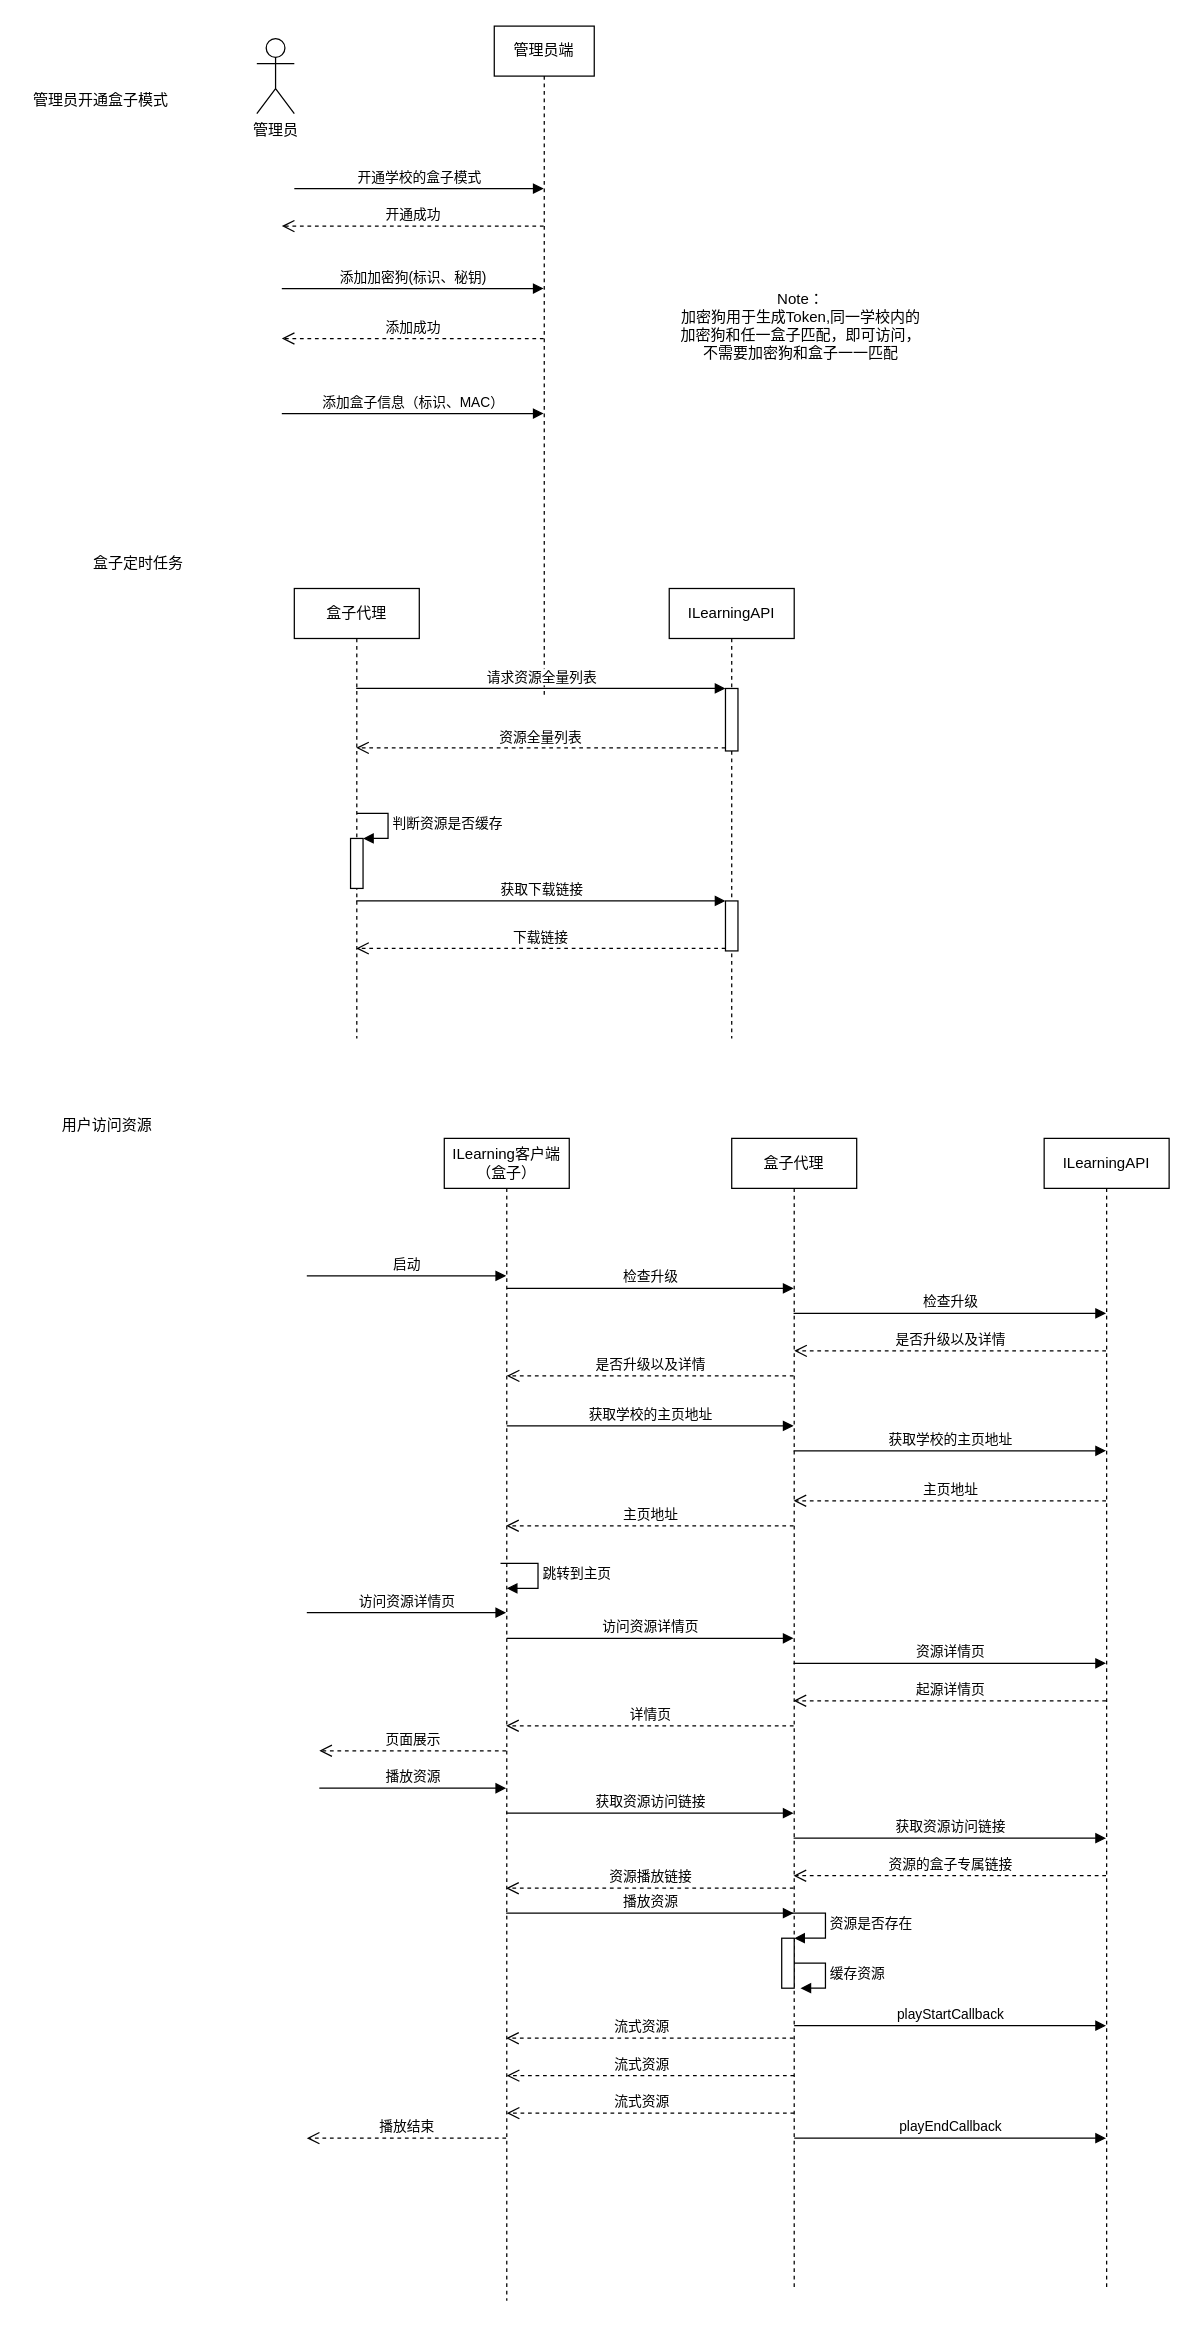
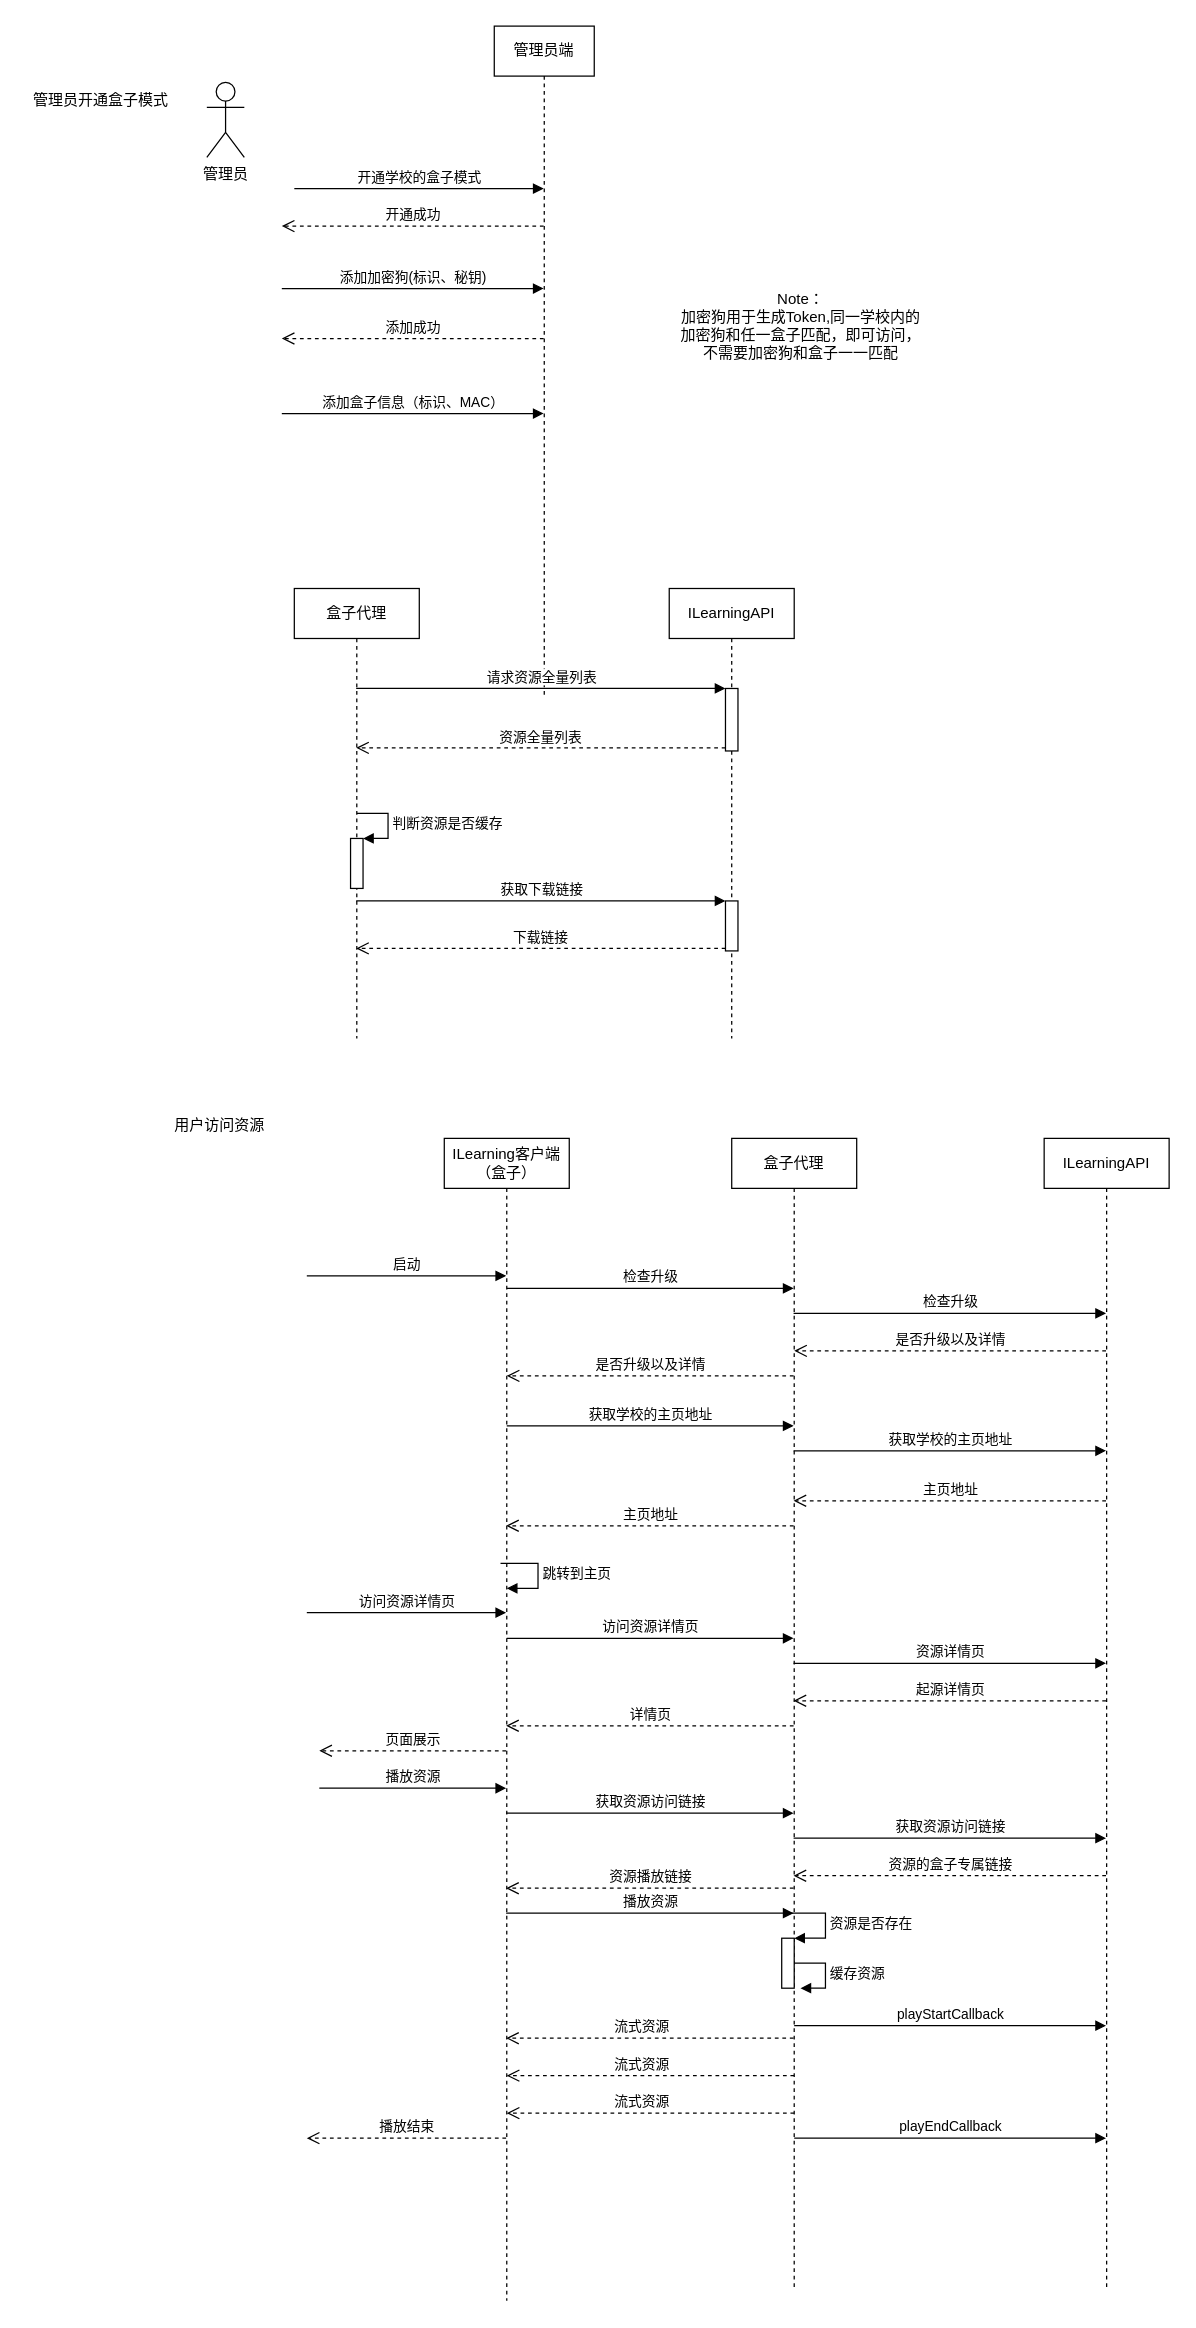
node "管理员": moved (276, 76) -> (226, 119)
node "盒子定时任务": removed
node "用户访问资源": moved (107, 1126) -> (219, 1126)
